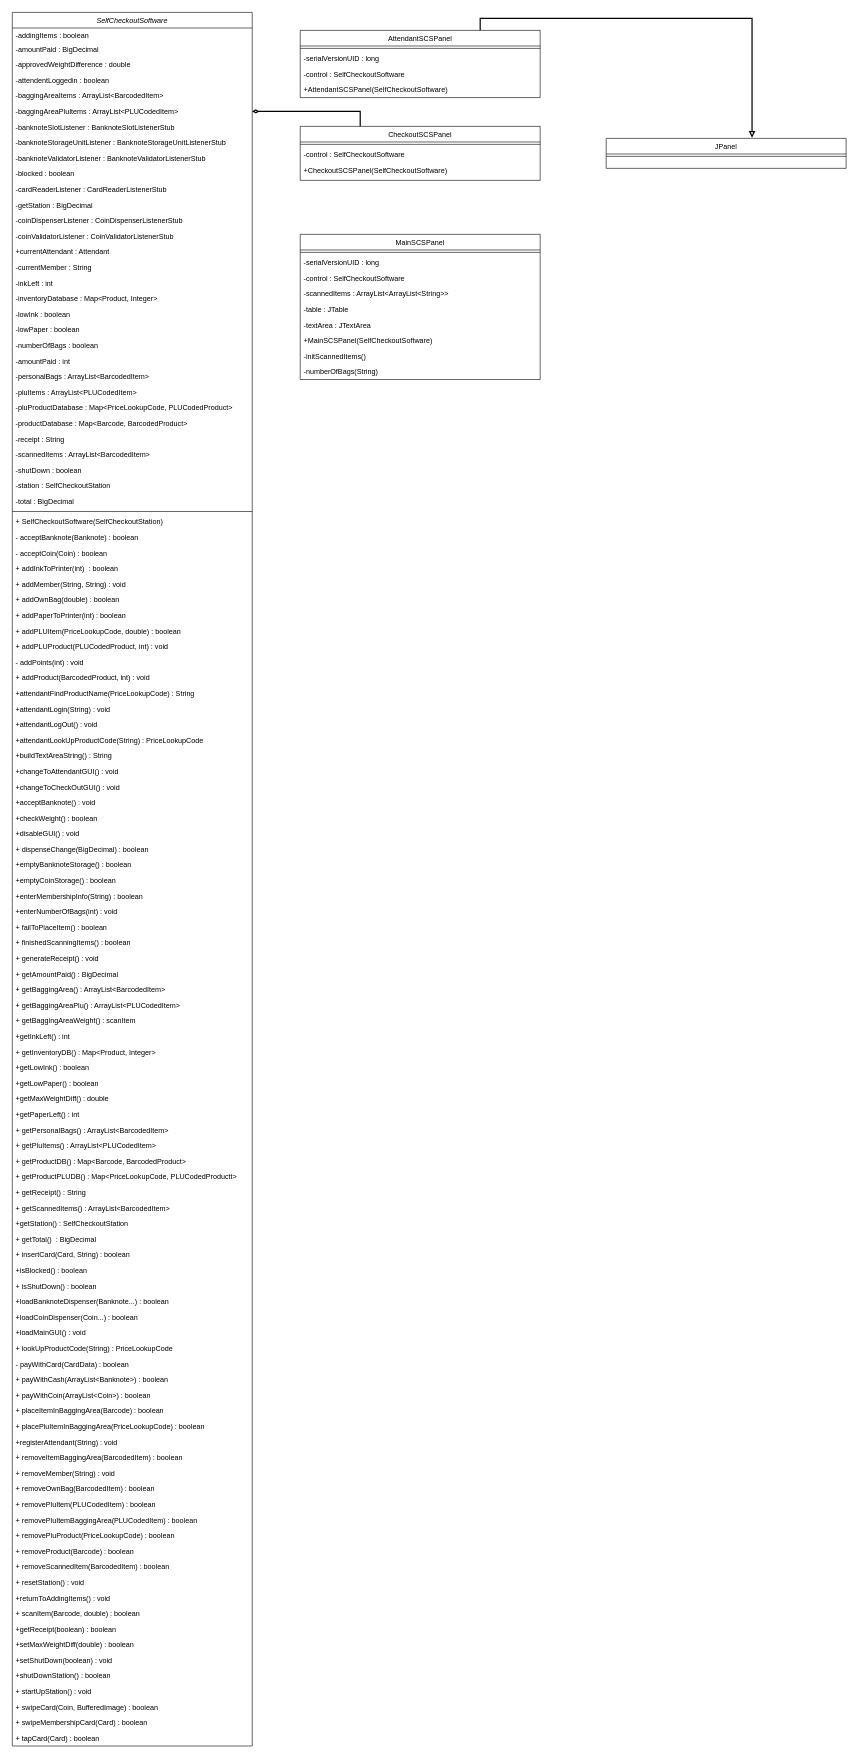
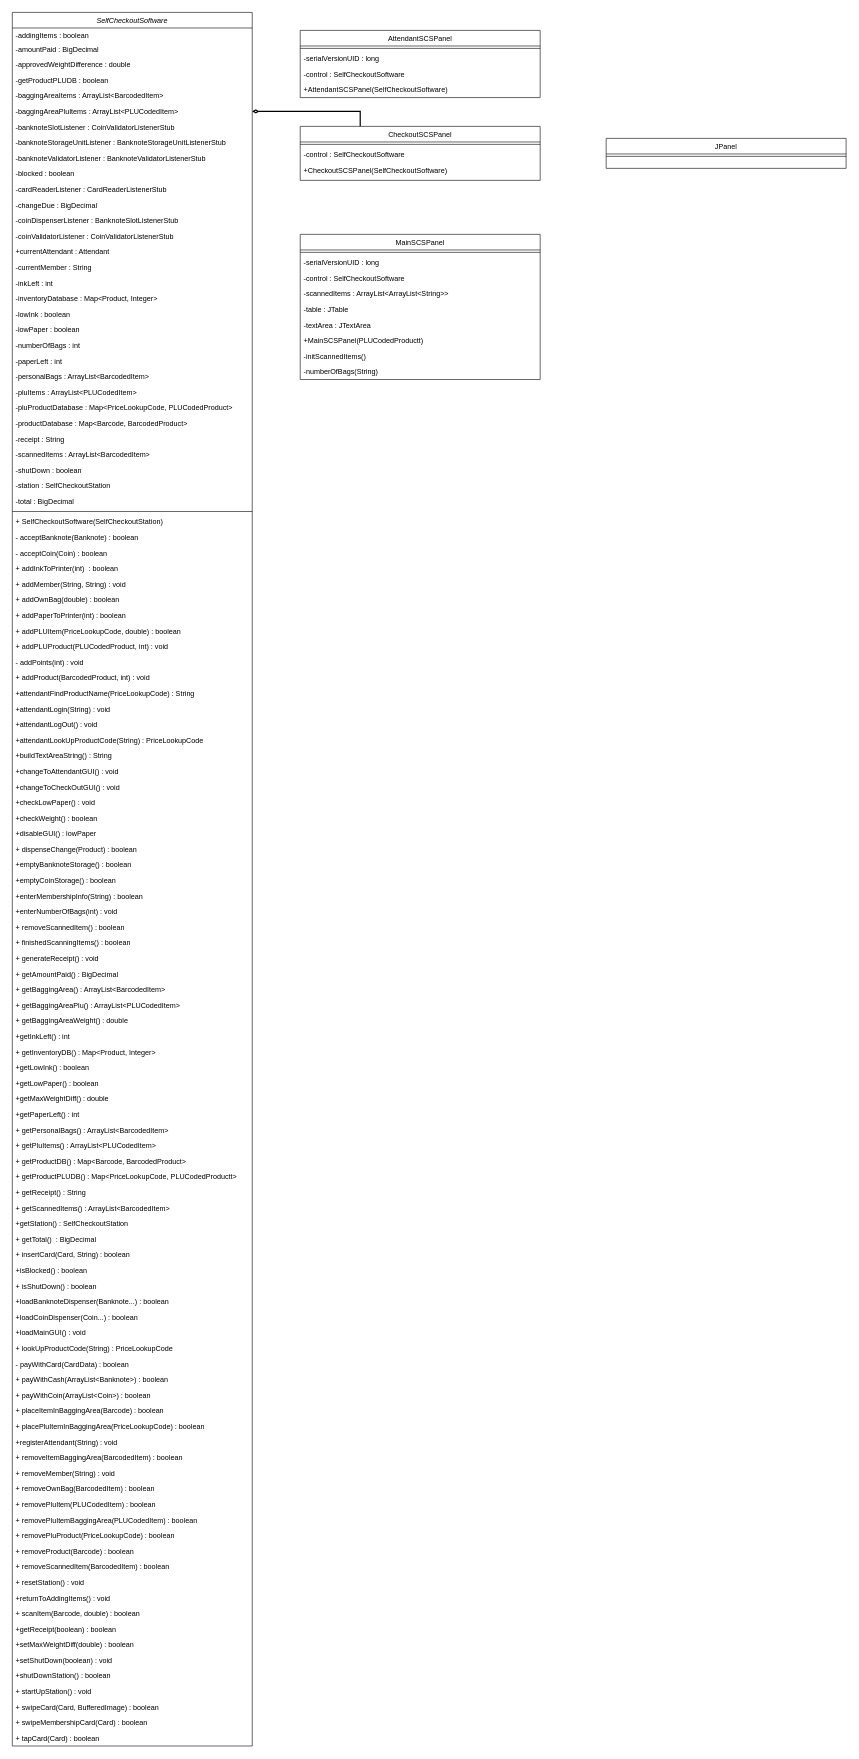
edge "AttendantSCSPanel" -> "JPanel": removed
node "-attendentLoggedin : boolean": label "-attendentLoggedin : boolean" -> "-getProductPLUDB : boolean"
node "-banknoteSlotListener : BanknoteSlotListenerStub": label "-banknoteSlotListener : BanknoteSlotListenerStub" -> "-banknoteSlotListener : CoinValidatorListenerStub"
node "-getStation : BigDecimal": label "-getStation : BigDecimal" -> "-changeDue : BigDecimal"
node "-coinDispenserListener : CoinDispenserListenerStub": label "-coinDispenserListener : CoinDispenserListenerStub" -> "-coinDispenserListener : BanknoteSlotListenerStub"
node "+MainSCSPanel(SelfCheckoutSoftware)": label "+MainSCSPanel(SelfCheckoutSoftware)" -> "+MainSCSPanel(PLUCodedProductt)"
node "-numberOfBags : boolean": label "-numberOfBags : boolean" -> "-numberOfBags : int"
node "-amountPaid : int": label "-amountPaid : int" -> "-paperLeft : int"
node "+acceptBanknote() : void": label "+acceptBanknote() : void" -> "+checkLowPaper() : void"
node "+disableGUI() : void": label "+disableGUI() : void" -> "+disableGUI() : lowPaper"
node "+ dispenseChange(BigDecimal) : boolean": label "+ dispenseChange(BigDecimal) : boolean" -> "+ dispenseChange(Product) : boolean"
node "+ failToPlaceItem() : boolean": label "+ failToPlaceItem() : boolean" -> "+ removeScannedItem() : boolean"
node "+ getBaggingAreaWeight() : scanItem": label "+ getBaggingAreaWeight() : scanItem" -> "+ getBaggingAreaWeight() : double"
node "+ swipeCard(Coin, BufferedImage) : boolean": label "+ swipeCard(Coin, BufferedImage) : boolean" -> "+ swipeCard(Card, BufferedImage) : boolean"
